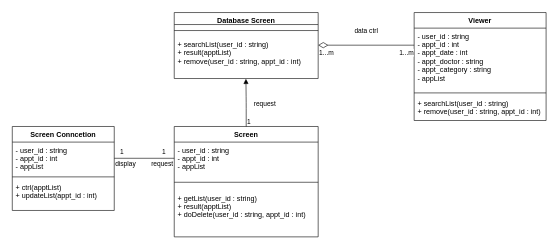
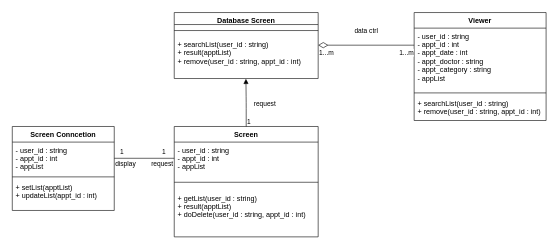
node "+ ctrl(apptList) + updateList(appt_id : int)": label "+ ctrl(apptList) + updateList(appt_id : int)" -> "+ setList(apptList) + updateList(appt_id : int)"
